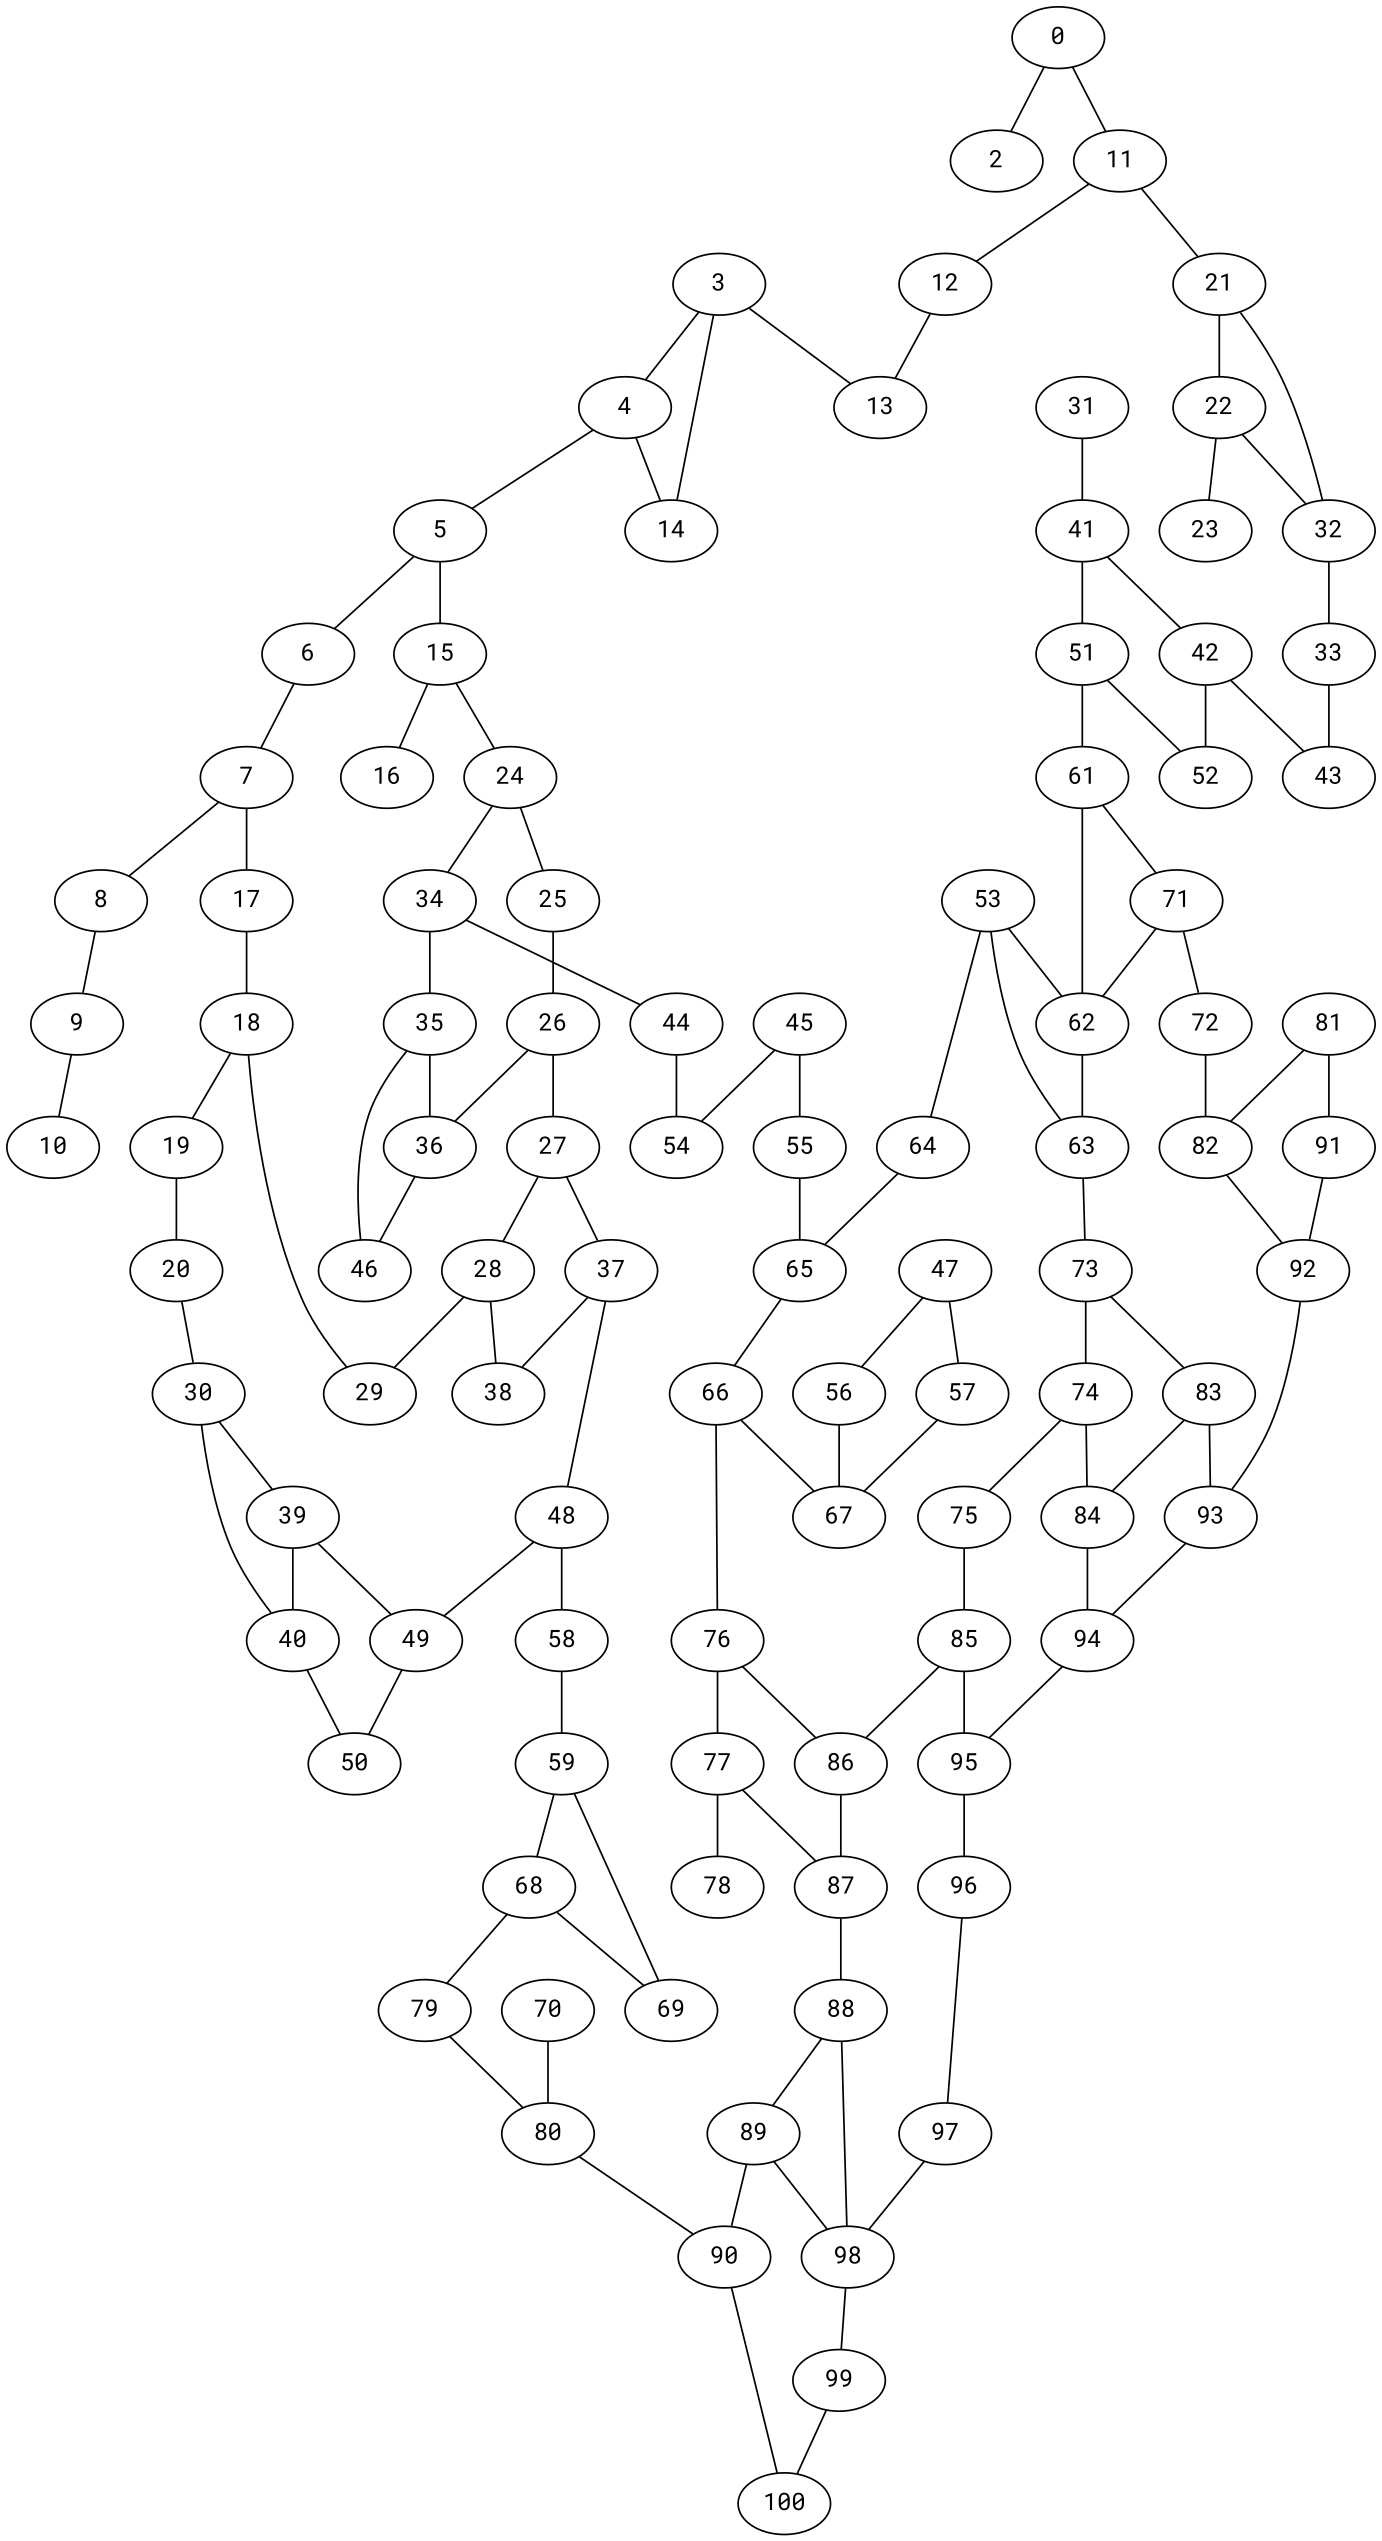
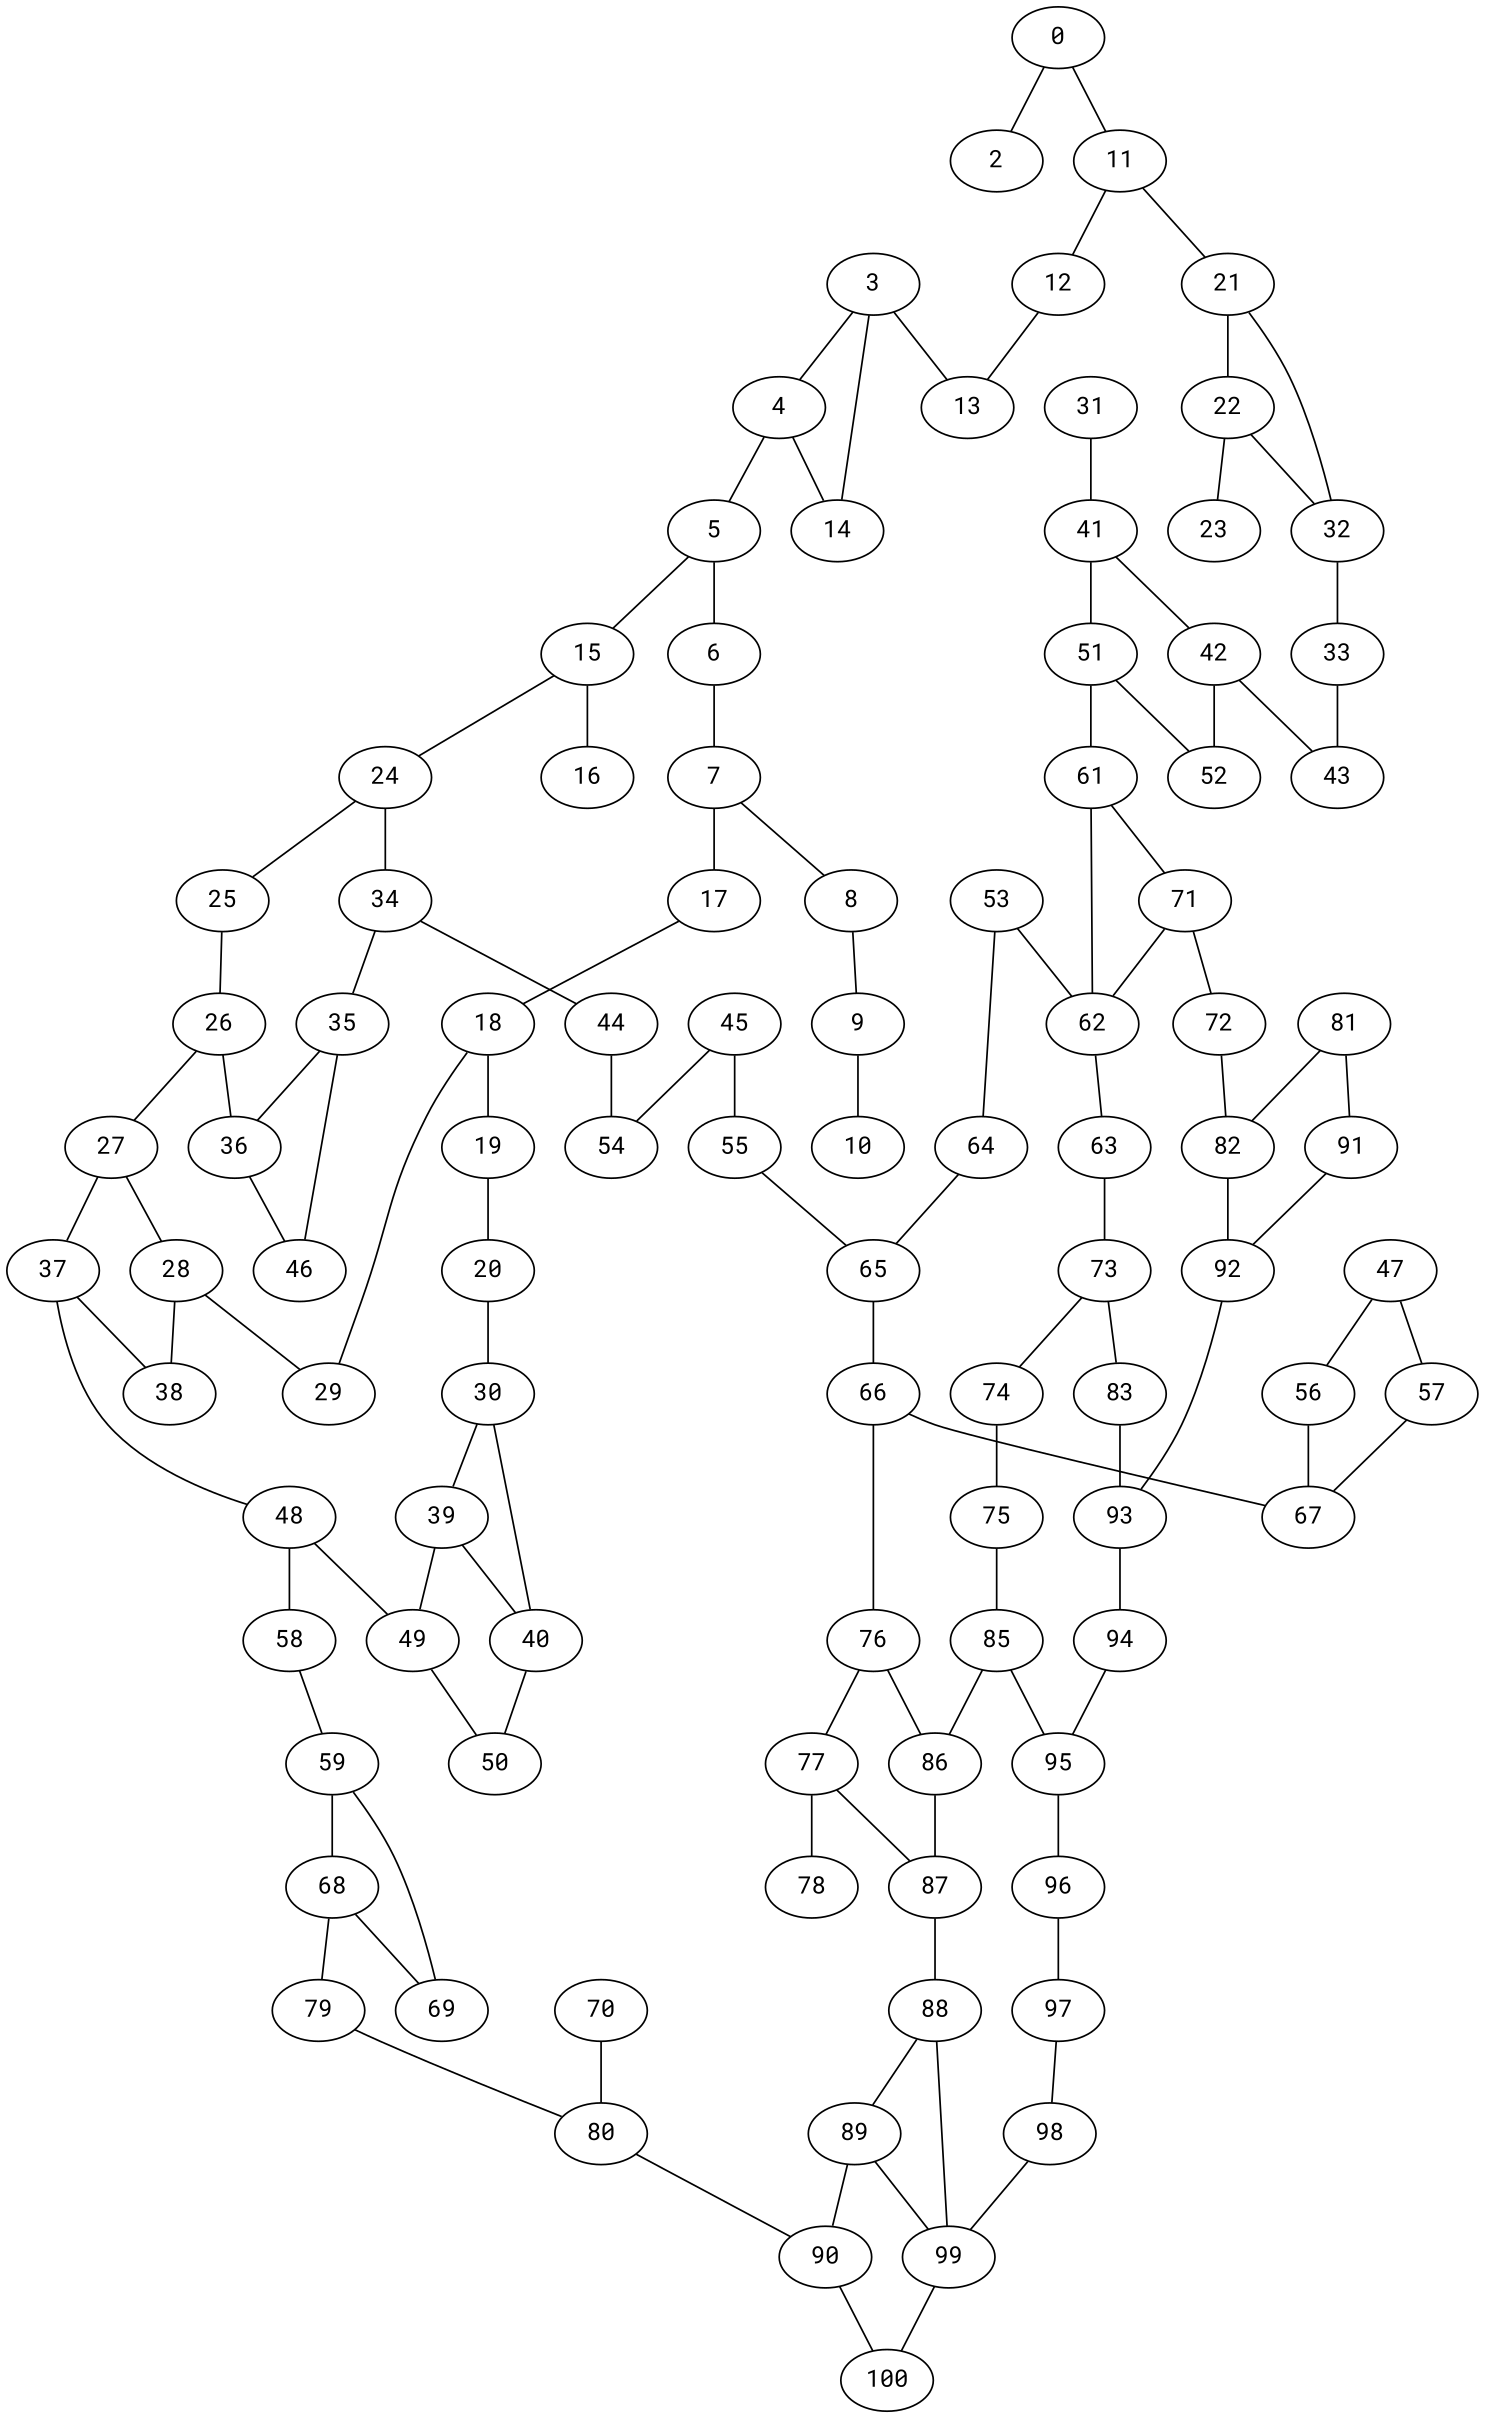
edge "53" -- "63": removed
node "84": removed
edge "88" -- "98": now "88" -- "99"
edge "89" -- "98": now "89" -- "99"
